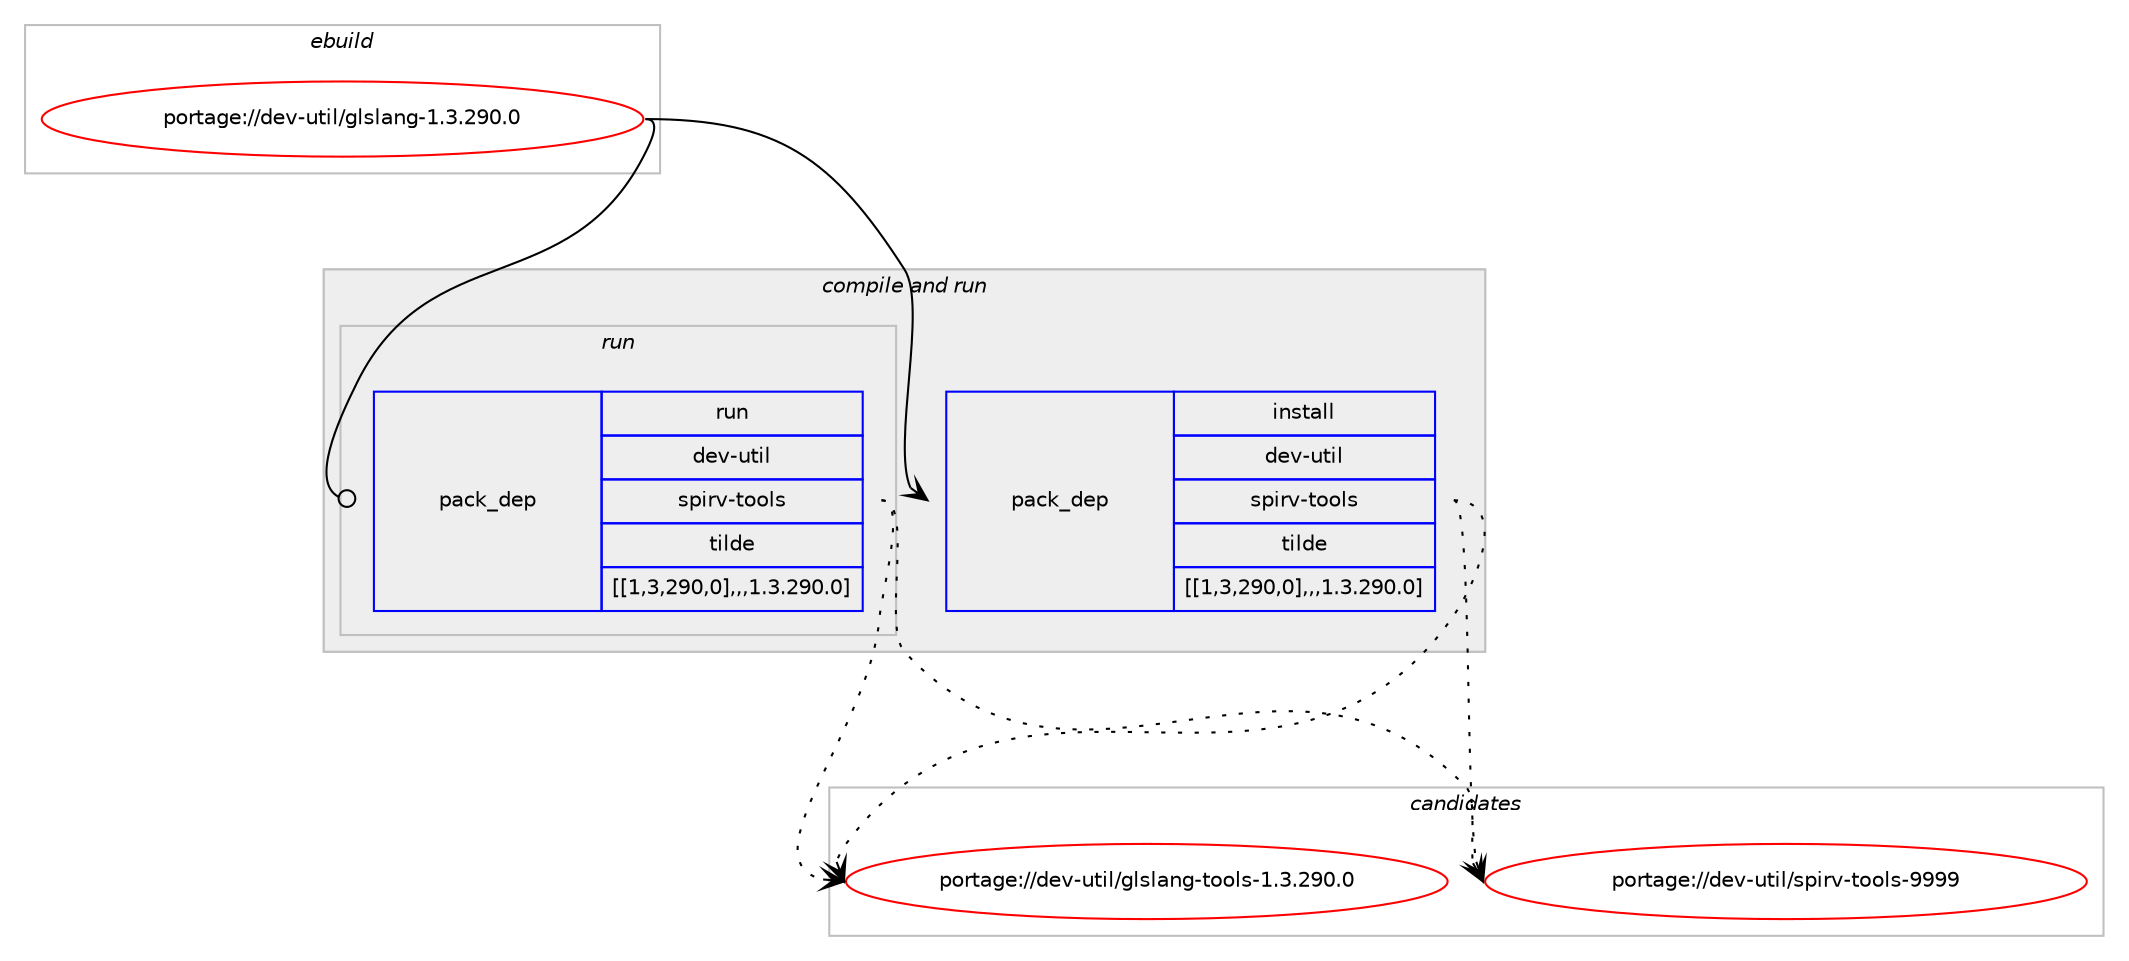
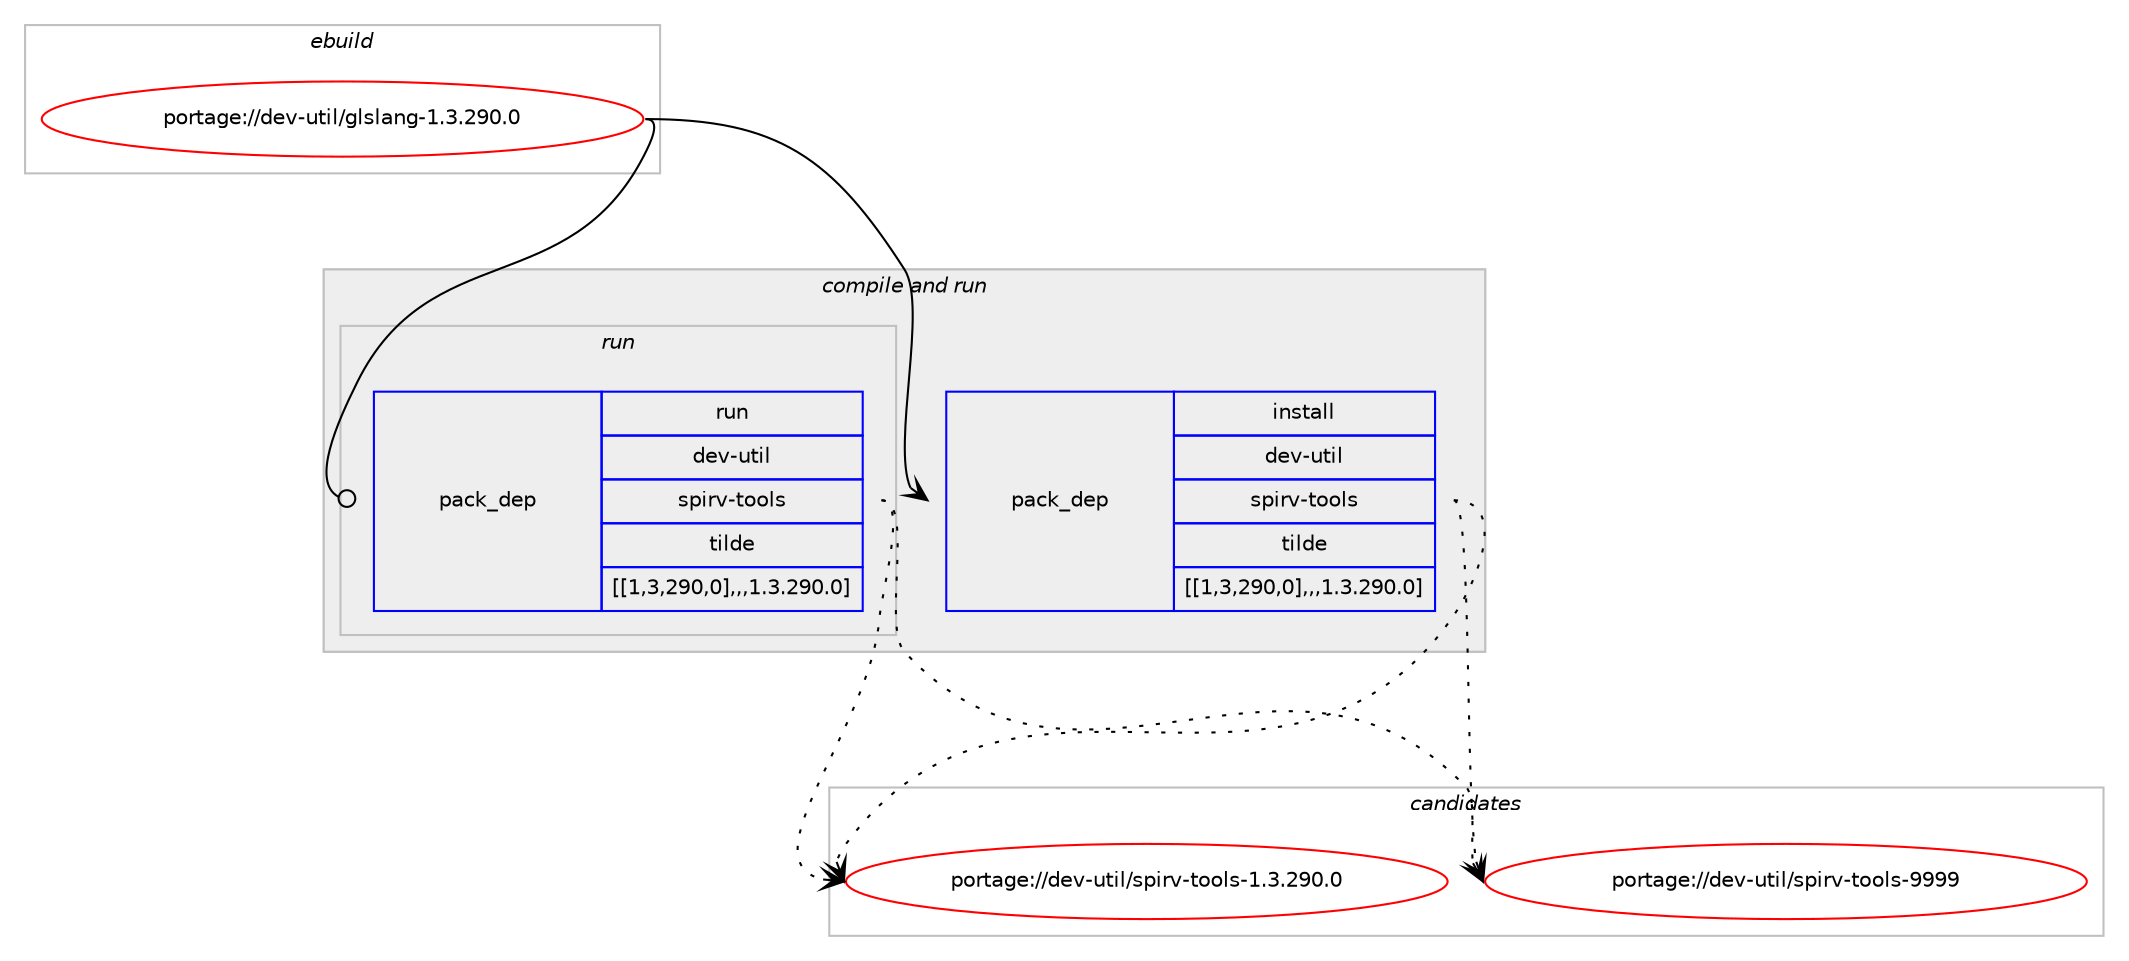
node "portage://dev-util/glslang-tools-1.3.290.0": label "portage://dev-util/glslang-tools-1.3.290.0" -> "portage://dev-util/spirv-tools-1.3.290.0"
